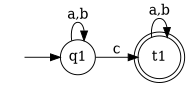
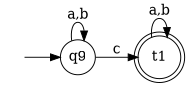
node "q1": label "q1" -> "q9"
